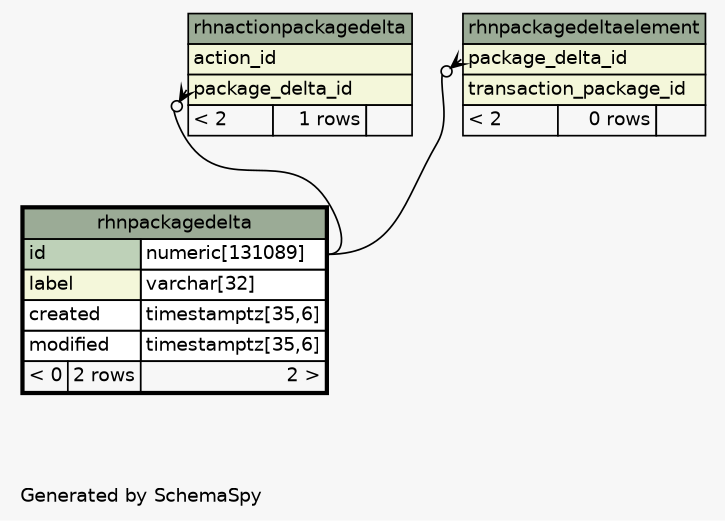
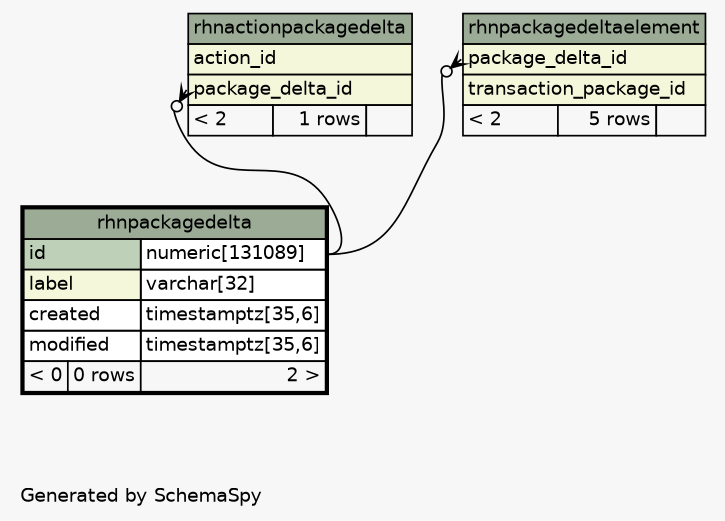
node "rhnpackagedeltaelement": text "0 rows" -> "5 rows"
node "rhnpackagedelta": text "2 rows" -> "0 rows"
